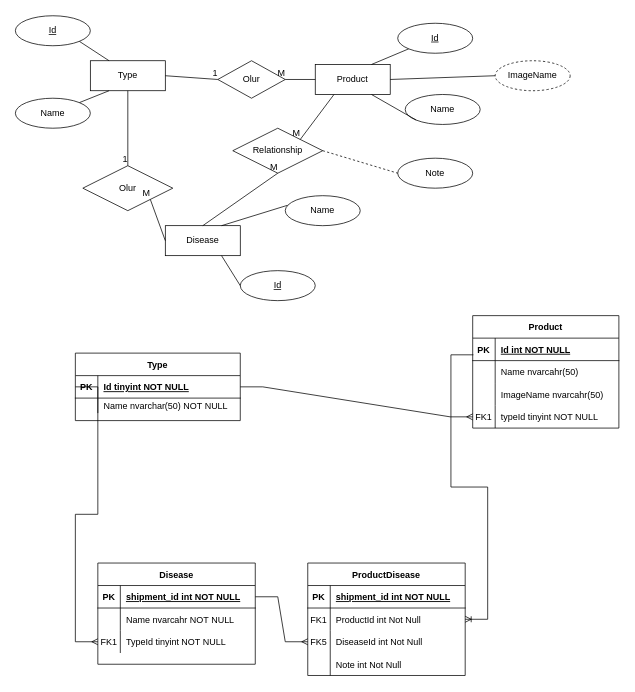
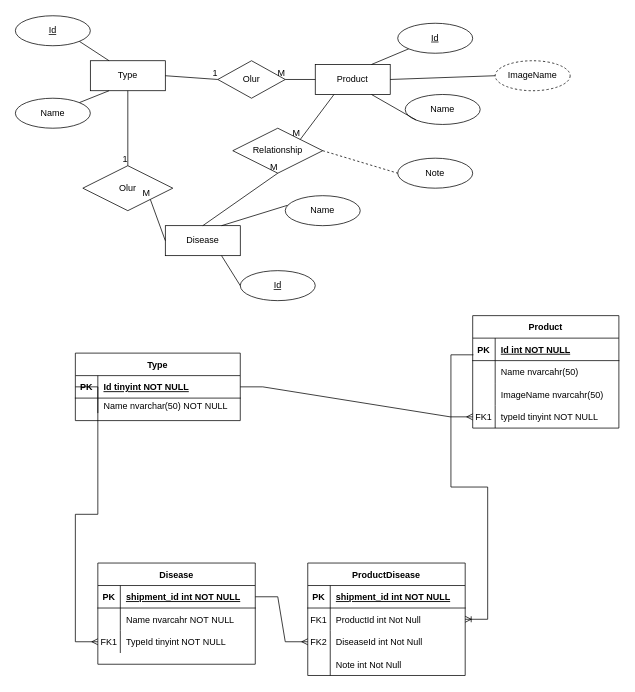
node "FK5": label "FK5" -> "FK2"
